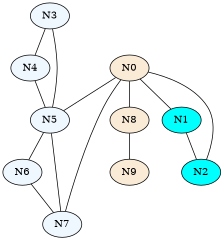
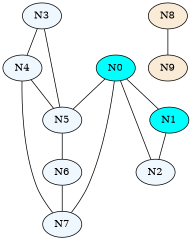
node "N0": fillcolor #faebd7 -> #00ffff
edge "N0" -- "N8": removed
edge "N5" -- "N7": now "N4" -- "N7"
node "N2": fillcolor #00ffff -> #f0f8ff
